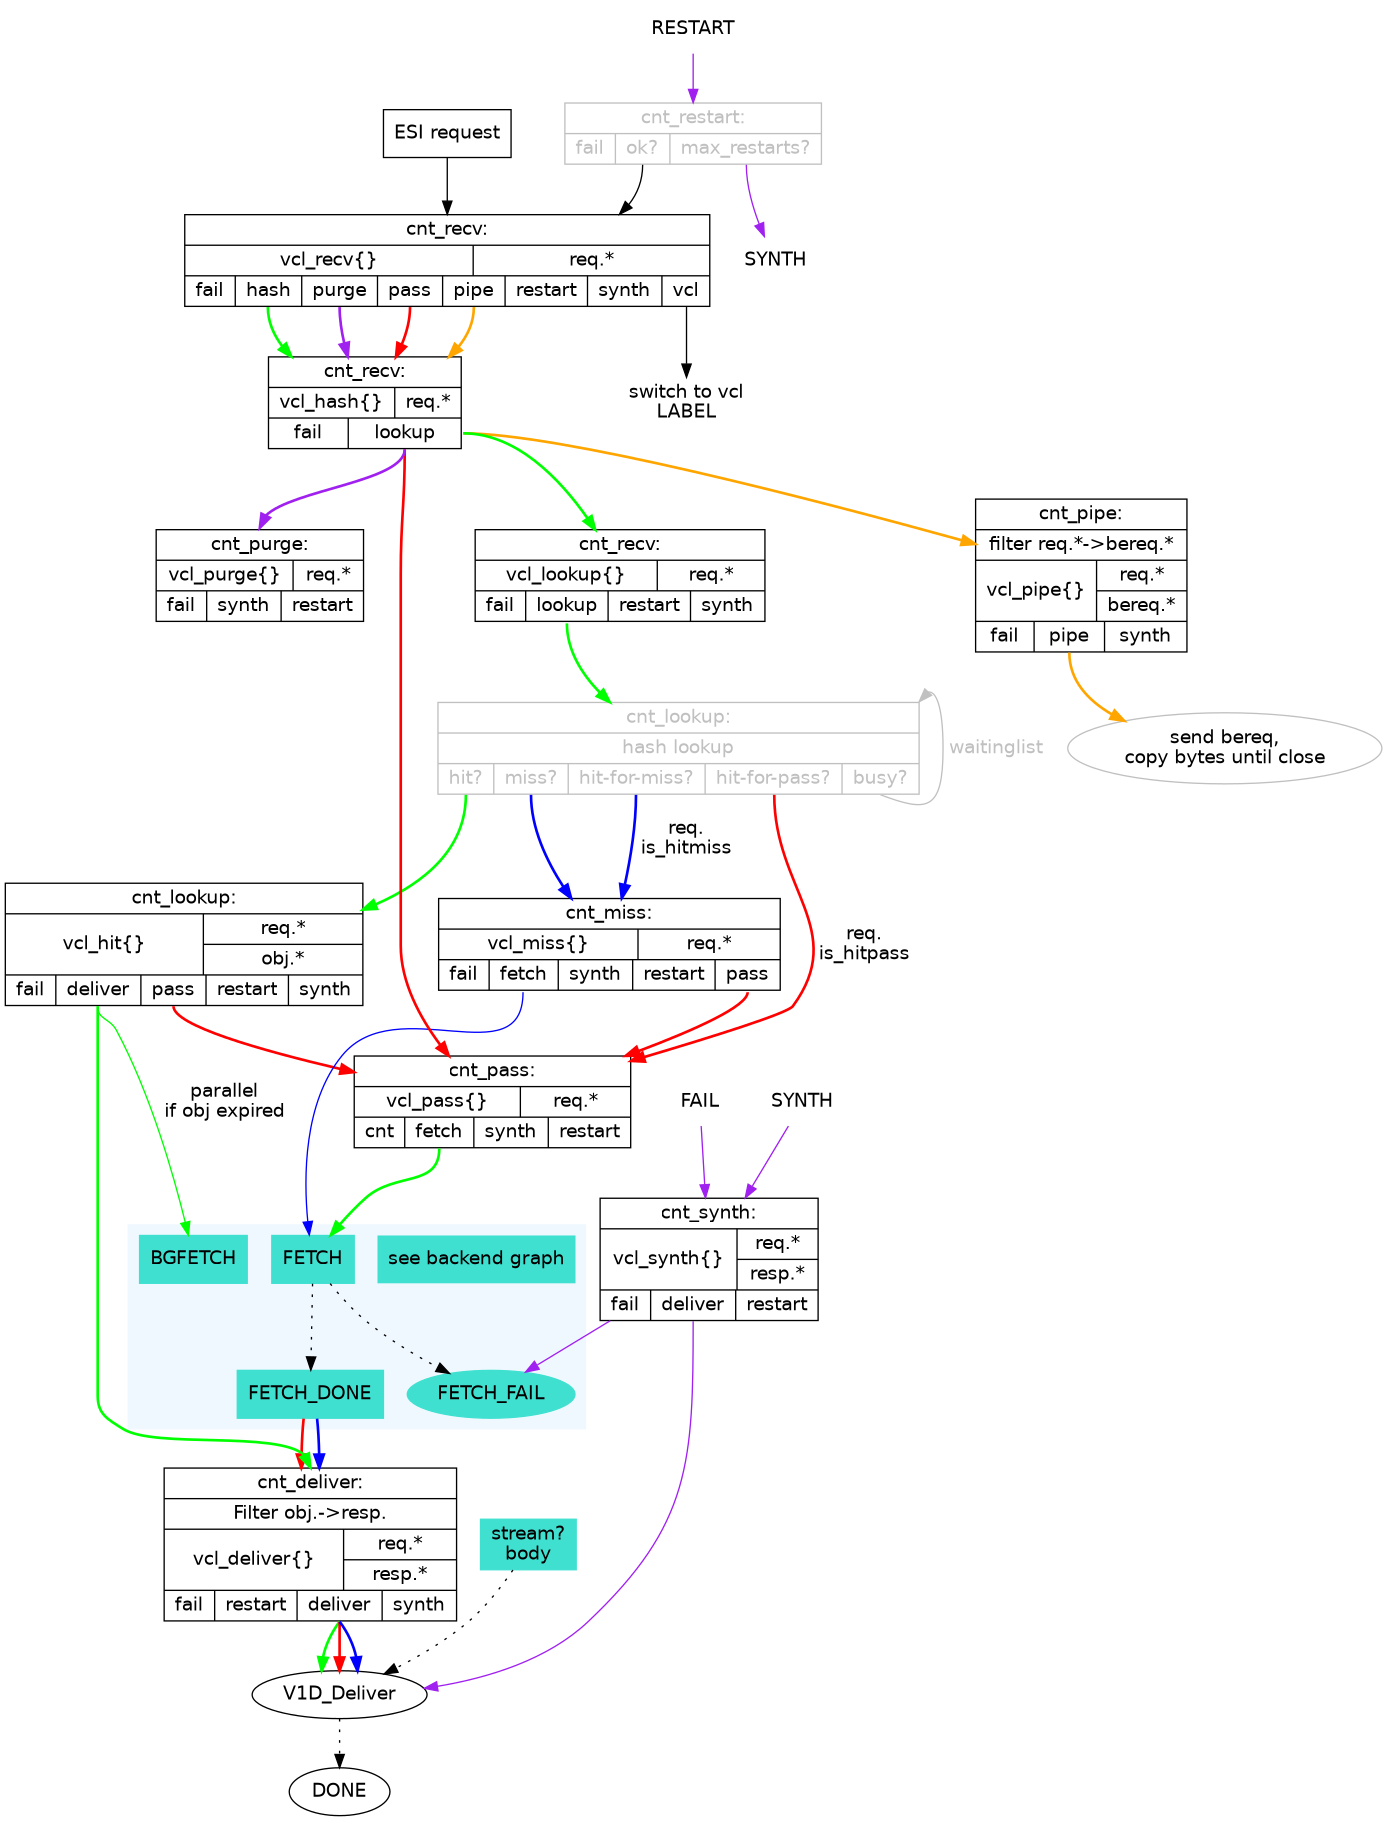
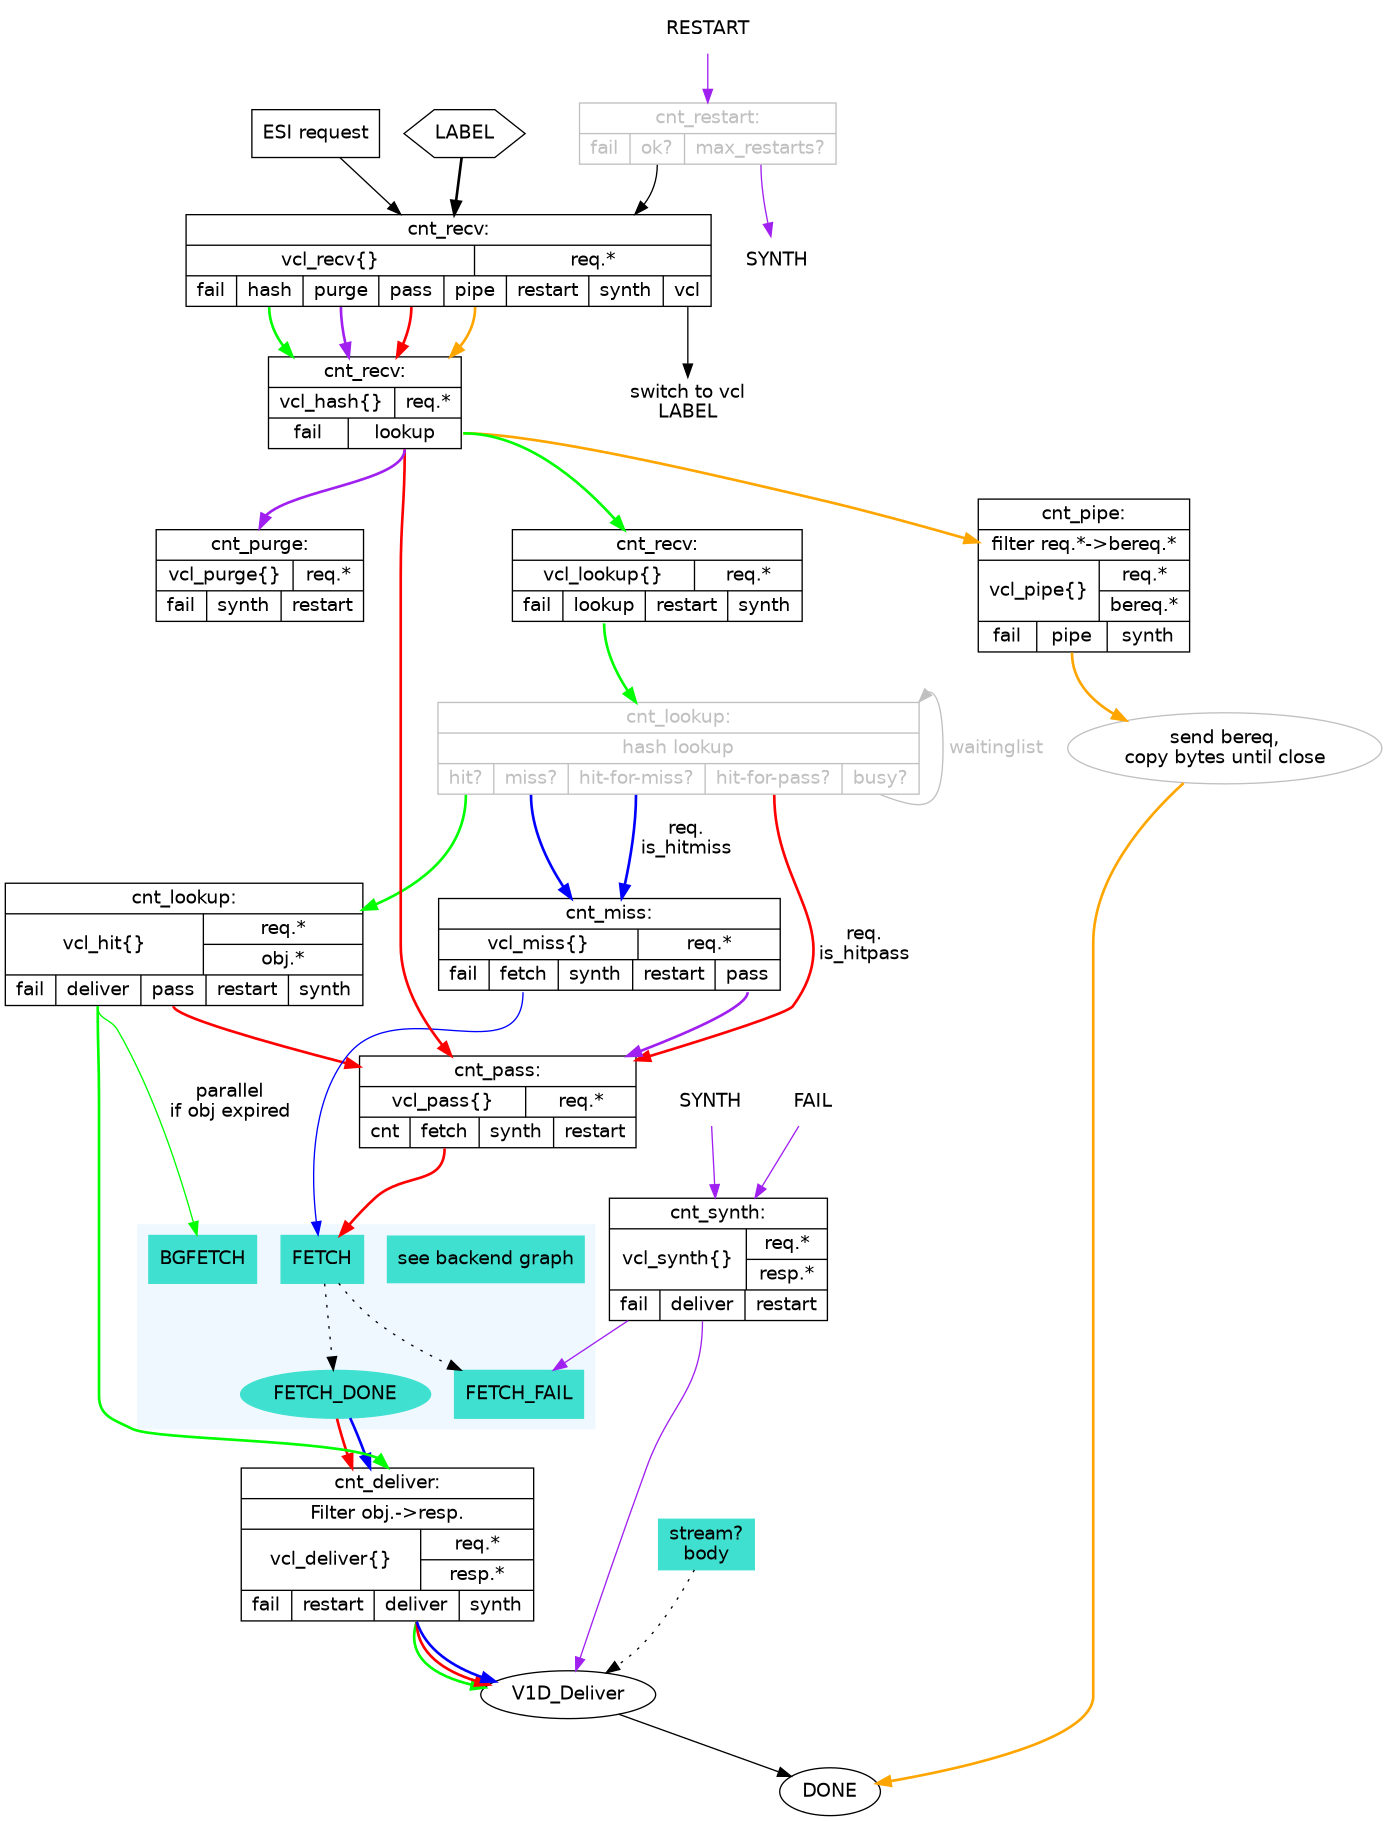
node "LABEL": added
edge "cnt_miss:" -> "cnt_pass:": color red -> purple
edge "cnt_pass:" -> "FETCH": color green -> red
edge "send bereq, copy bytes until close" -> "DONE": added
node "FETCH_DONE": shape box -> ellipse
node "FETCH_FAIL": shape ellipse -> box
edge "V1D_Deliver" -> "DONE": style dotted -> solid
